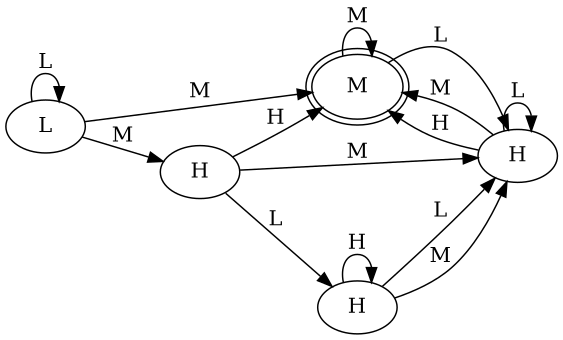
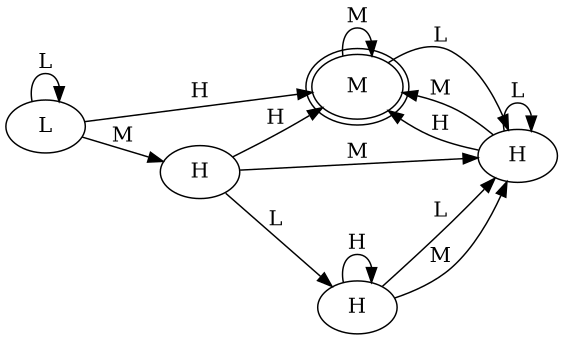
edge "L" -> "M": label "M" -> "H"
